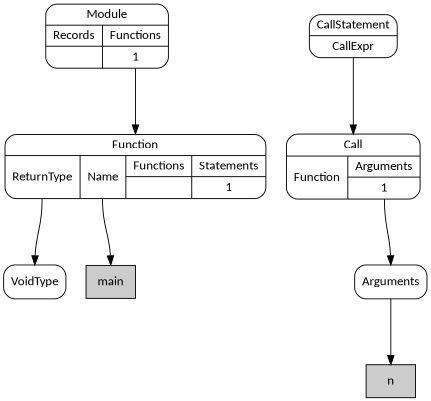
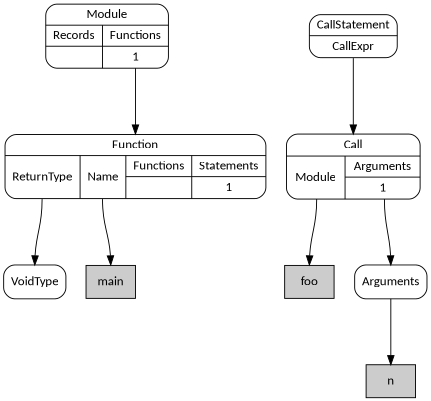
node "Call": text "Function" -> "Module"
node "foo": added
